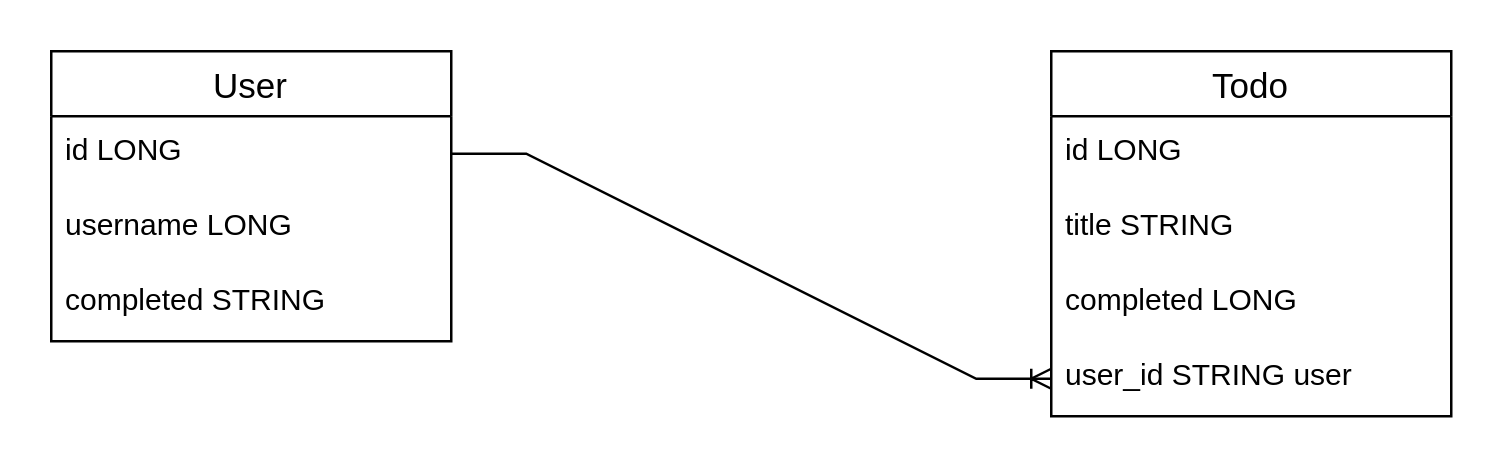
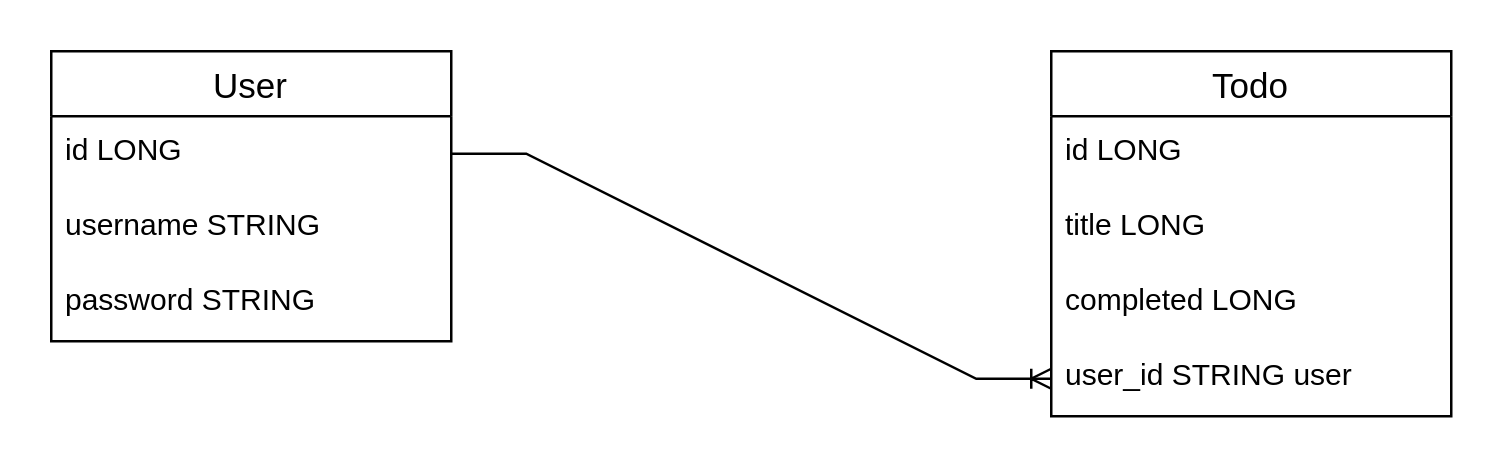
node "username LONG": label "username LONG" -> "username STRING"
node "title STRING": label "title STRING" -> "title LONG"
node "completed STRING": label "completed STRING" -> "password STRING"
